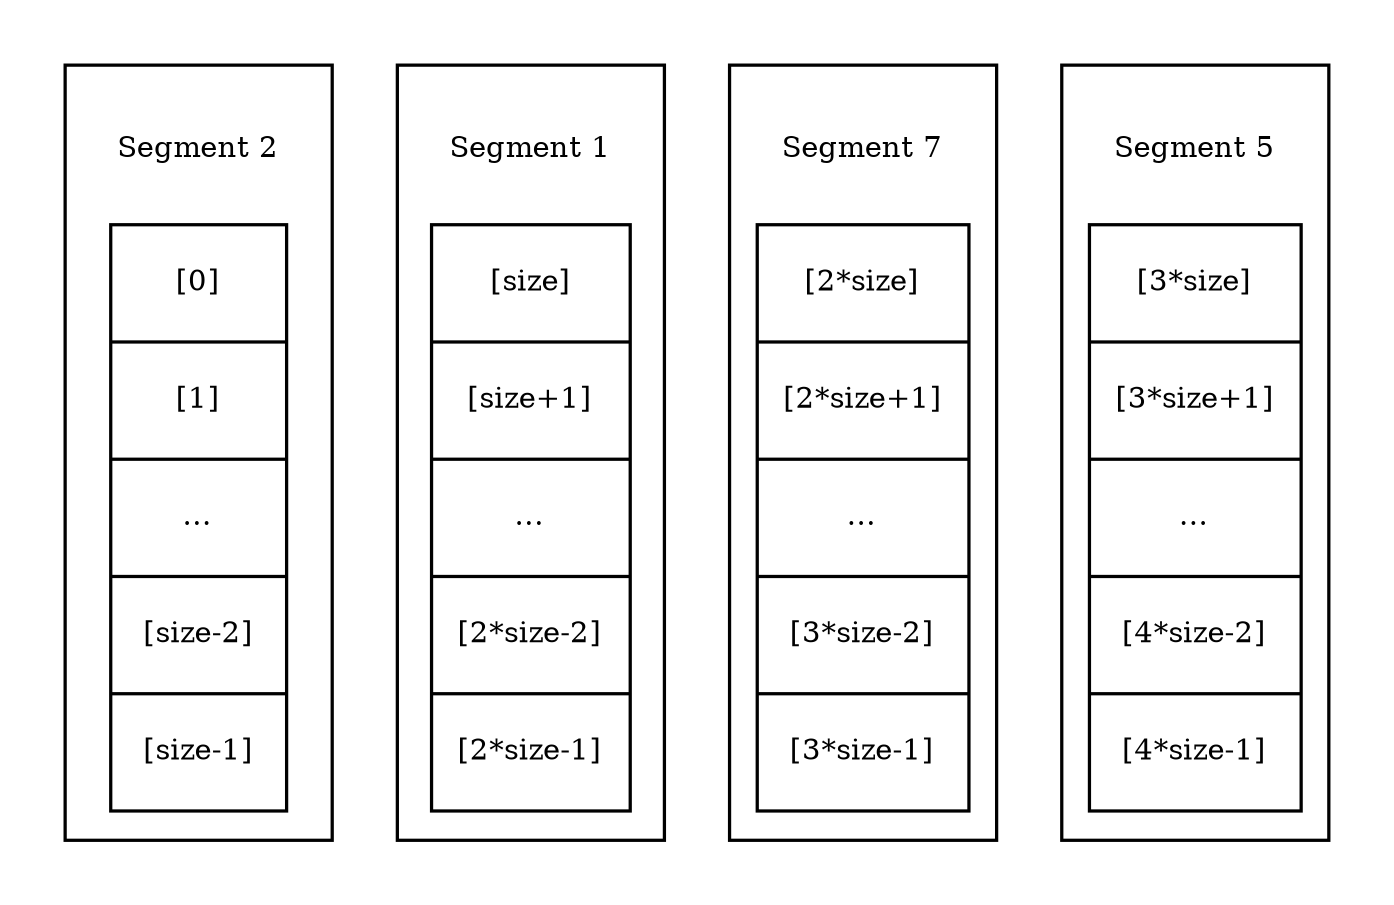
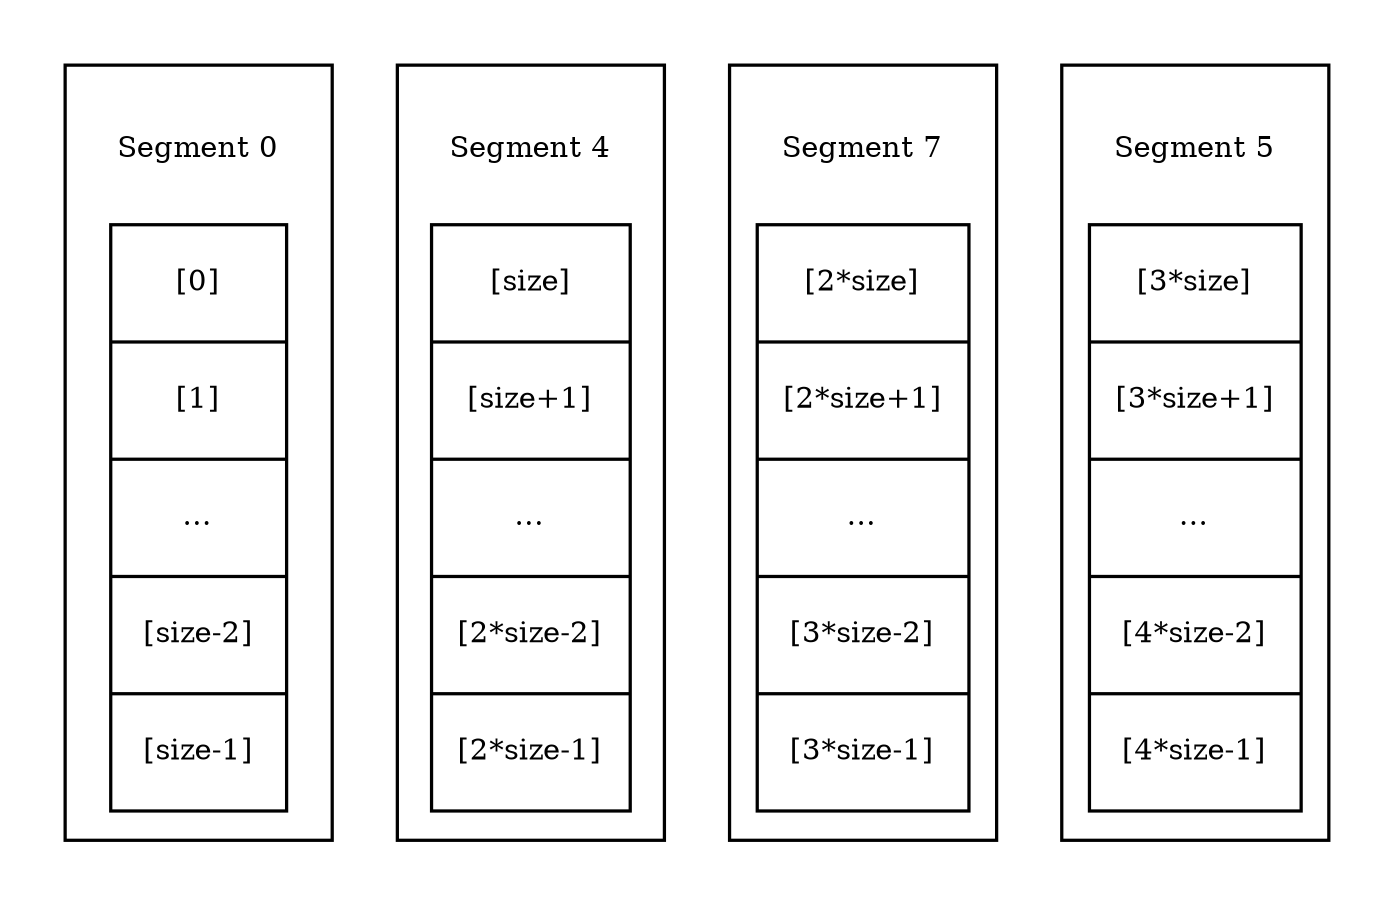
node "Segment 2": label "Segment 2" -> "Segment 0"
node "Segment 1": label "Segment 1" -> "Segment 4"
